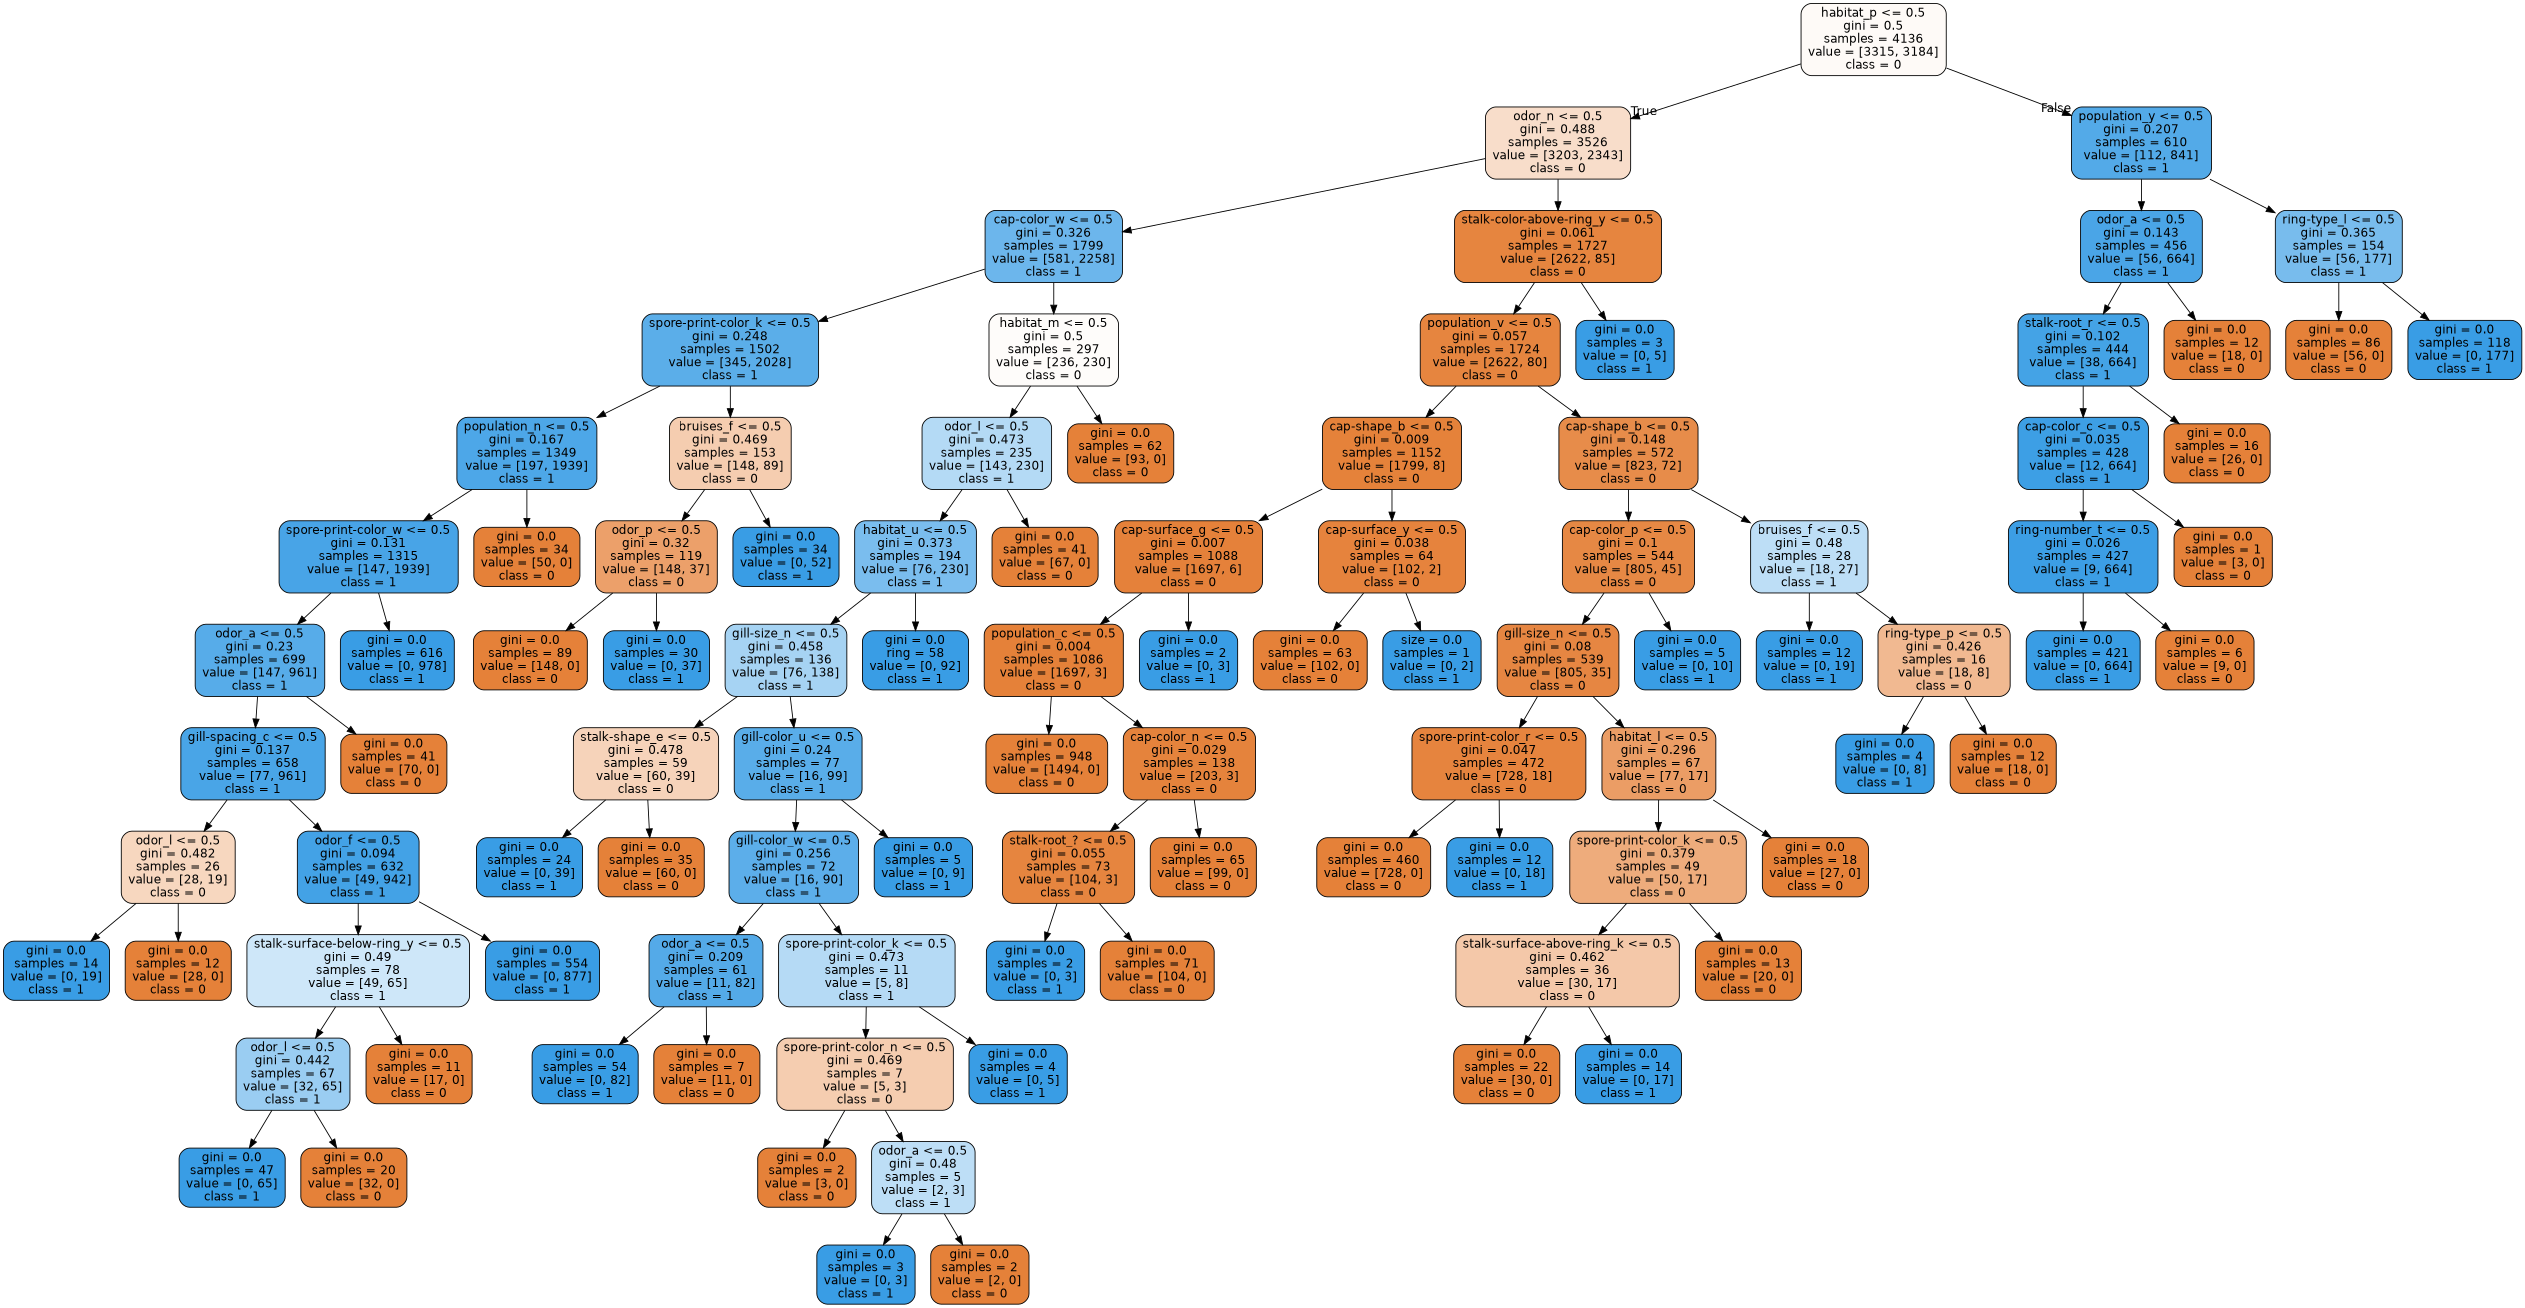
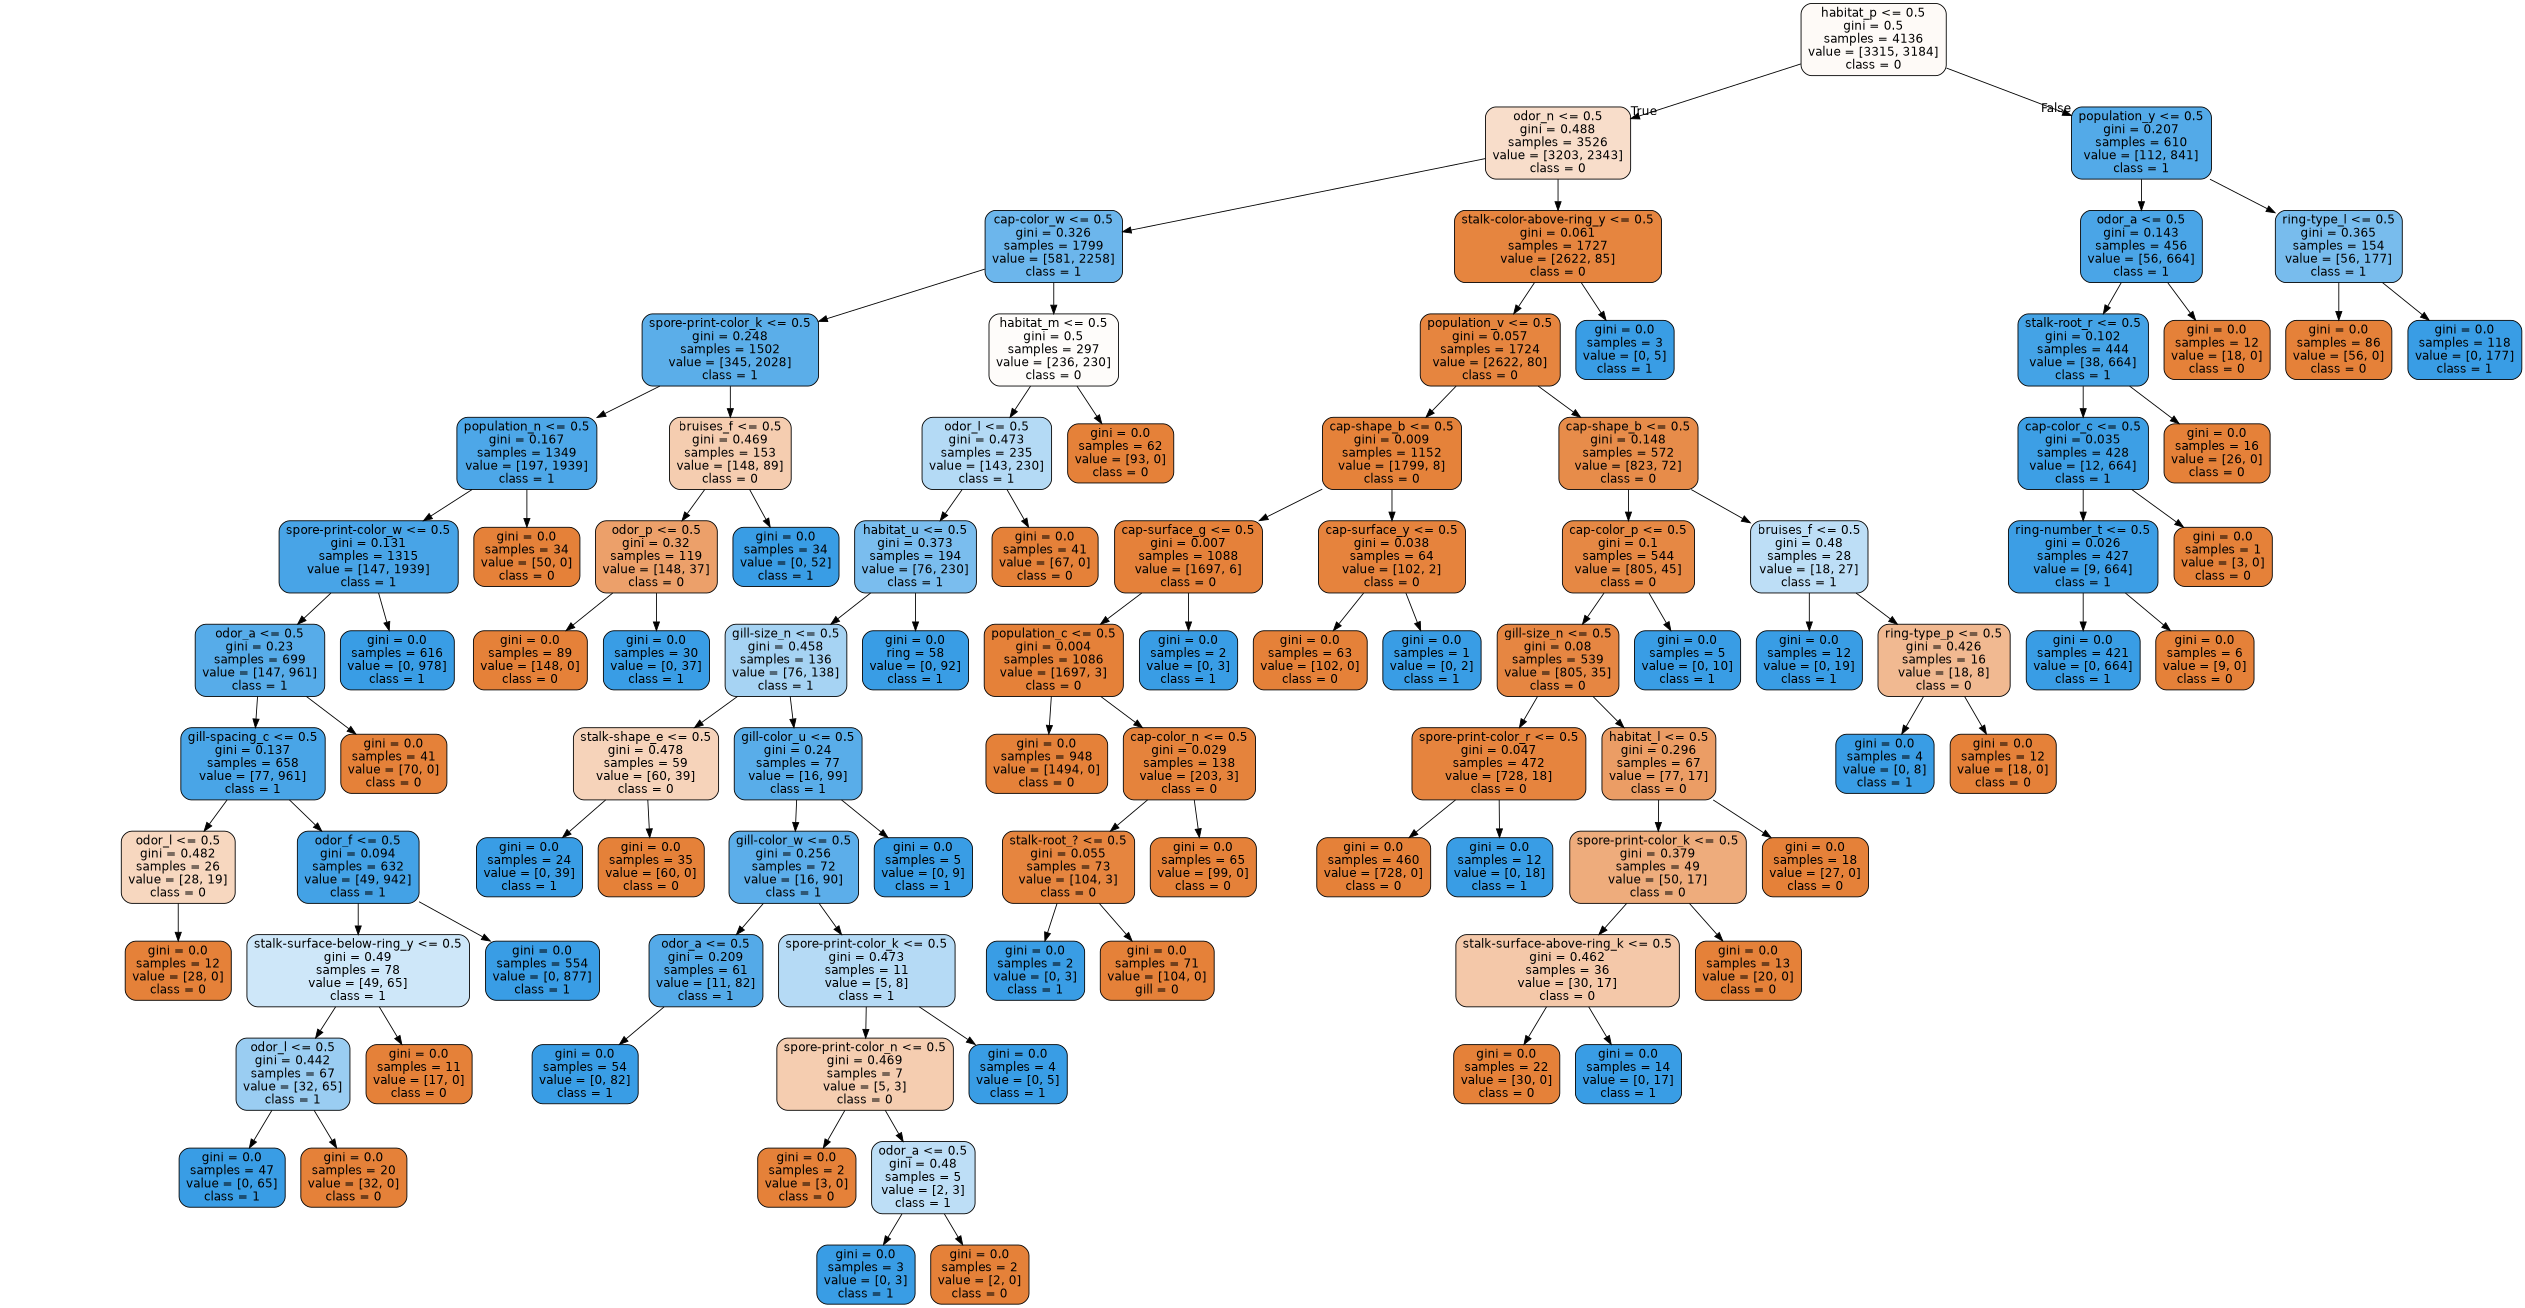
node "size = 0.0 samples = 1 value = [0, 2] class = 1": label "size = 0.0 samples = 1 value = [0, 2] class = 1" -> "gini = 0.0 samples = 1 value = [0, 2] class = 1"
node "gini = 0.0 samples = 14 value = [0, 19] class = 1": removed
node "gini = 0.0 samples = 71 value = [104, 0] class = 0": label "gini = 0.0 samples = 71 value = [104, 0] class = 0" -> "gini = 0.0 samples = 71 value = [104, 0] gill = 0"
node "gini = 0.0 samples = 7 value = [11, 0] class = 0": removed
